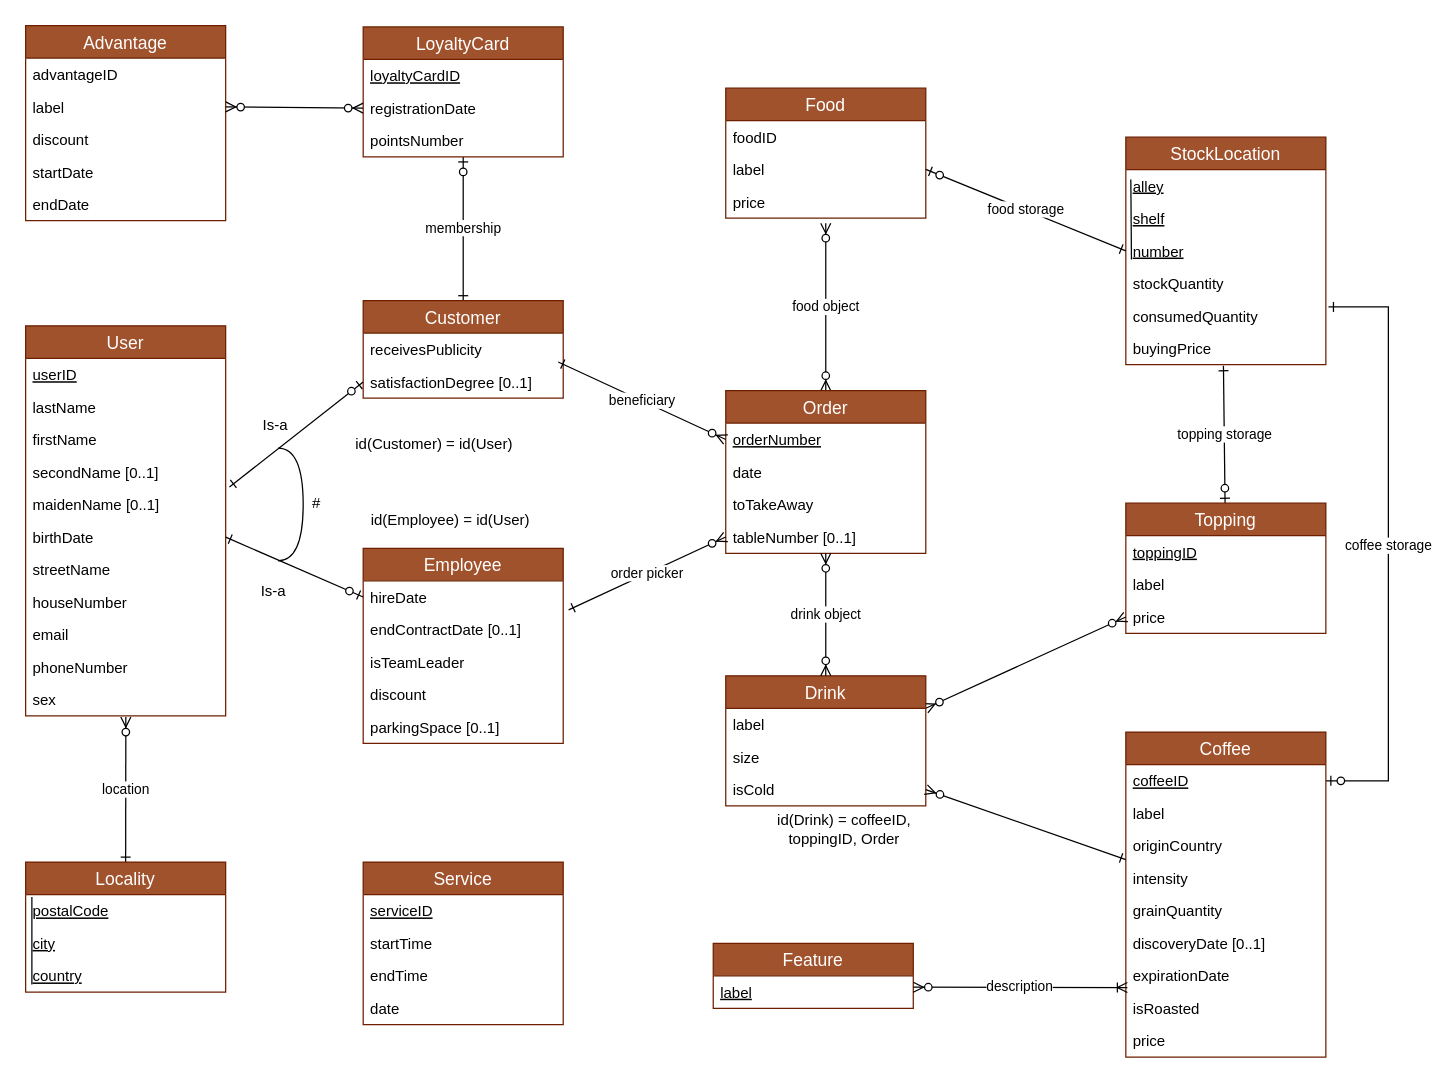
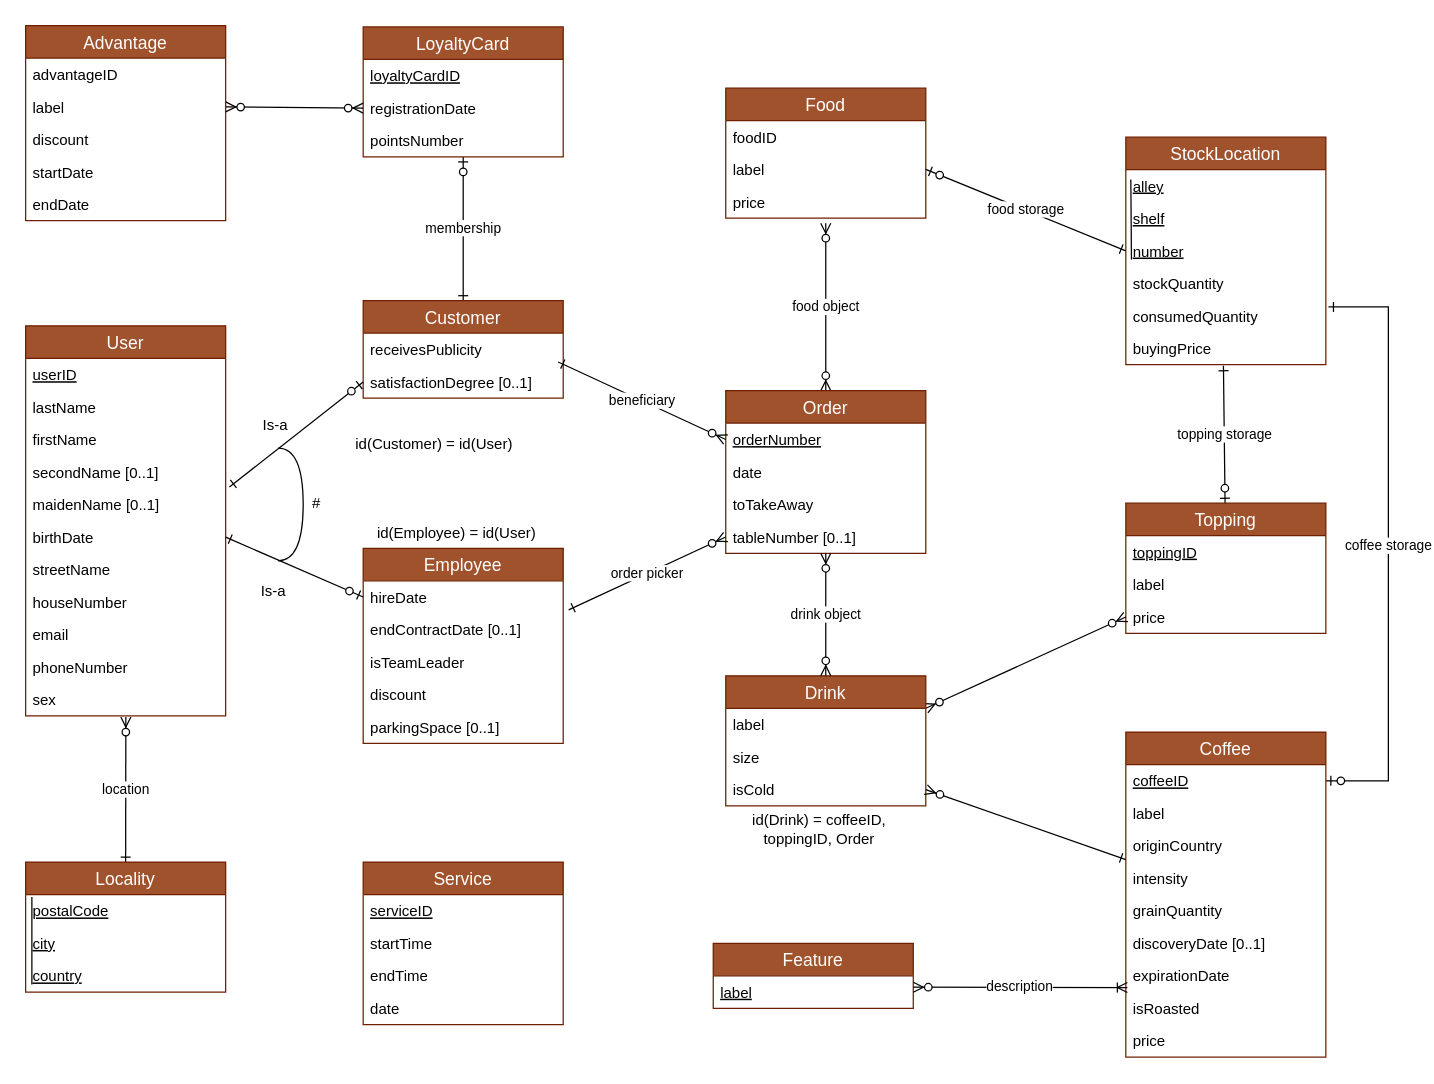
node "id(Employee) = id(User)": moved (451, 521) -> (457, 533)
node "id(Drink) = coffeeID, toppingID, Order": moved (844, 829) -> (819, 829)
